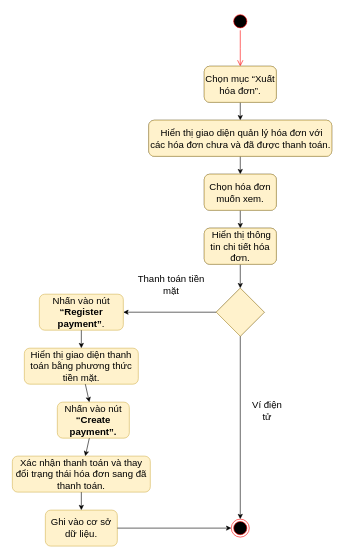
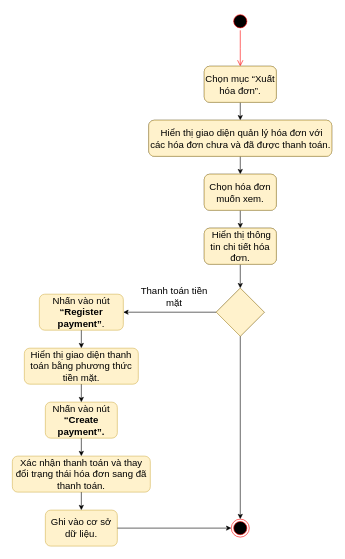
node "Thanh toán tiền mặt": moved (171, 285) -> (174, 297)
node "Ví điện tử": removed
node "Nhấn vào nút “Create payment”.": moved (93, 420) -> (81, 420)
